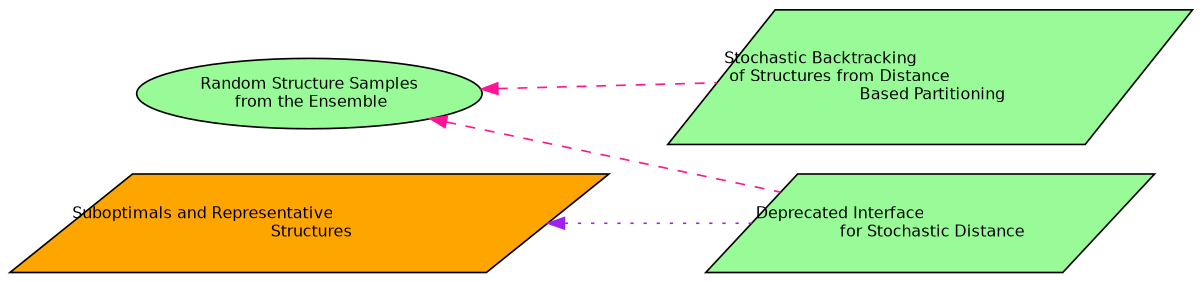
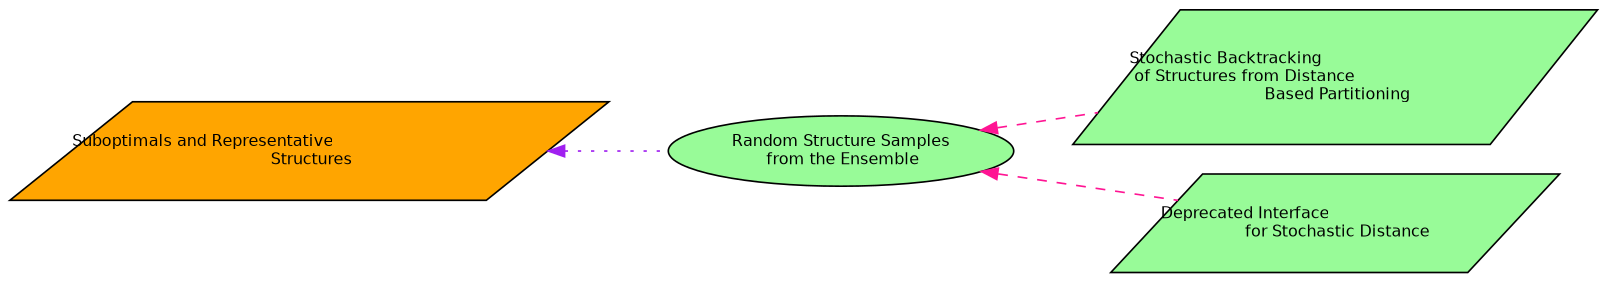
edge "Deprecated Interface for Stochastic Distance" -> "Suboptimals and Representative Structures": now "Random Structure Samples from the Ensemble" -> "Suboptimals and Representative Structures"
